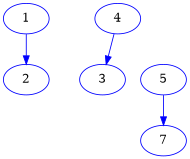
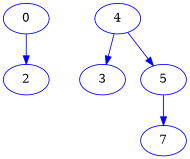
node "1": label "1" -> "0"
edge "4" -> "5": added
